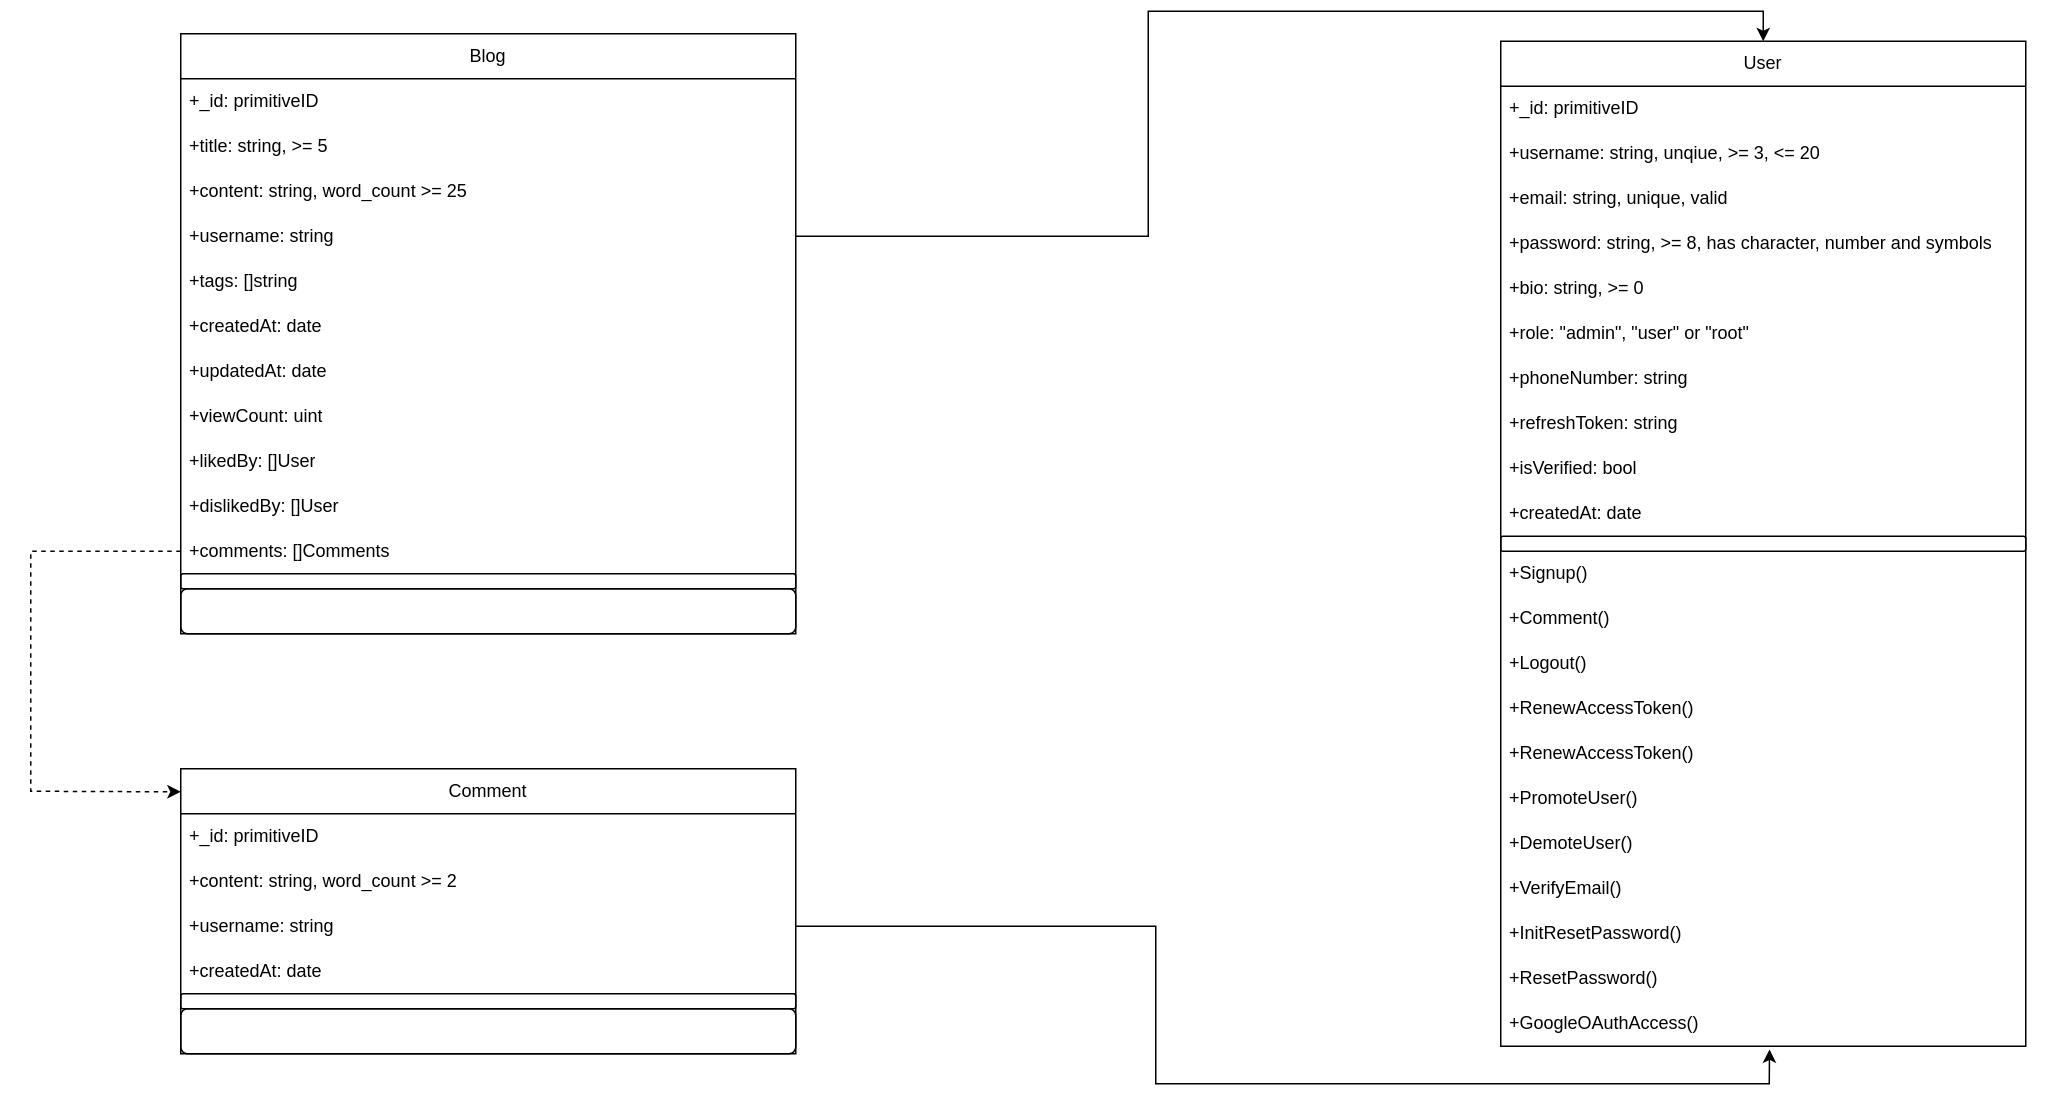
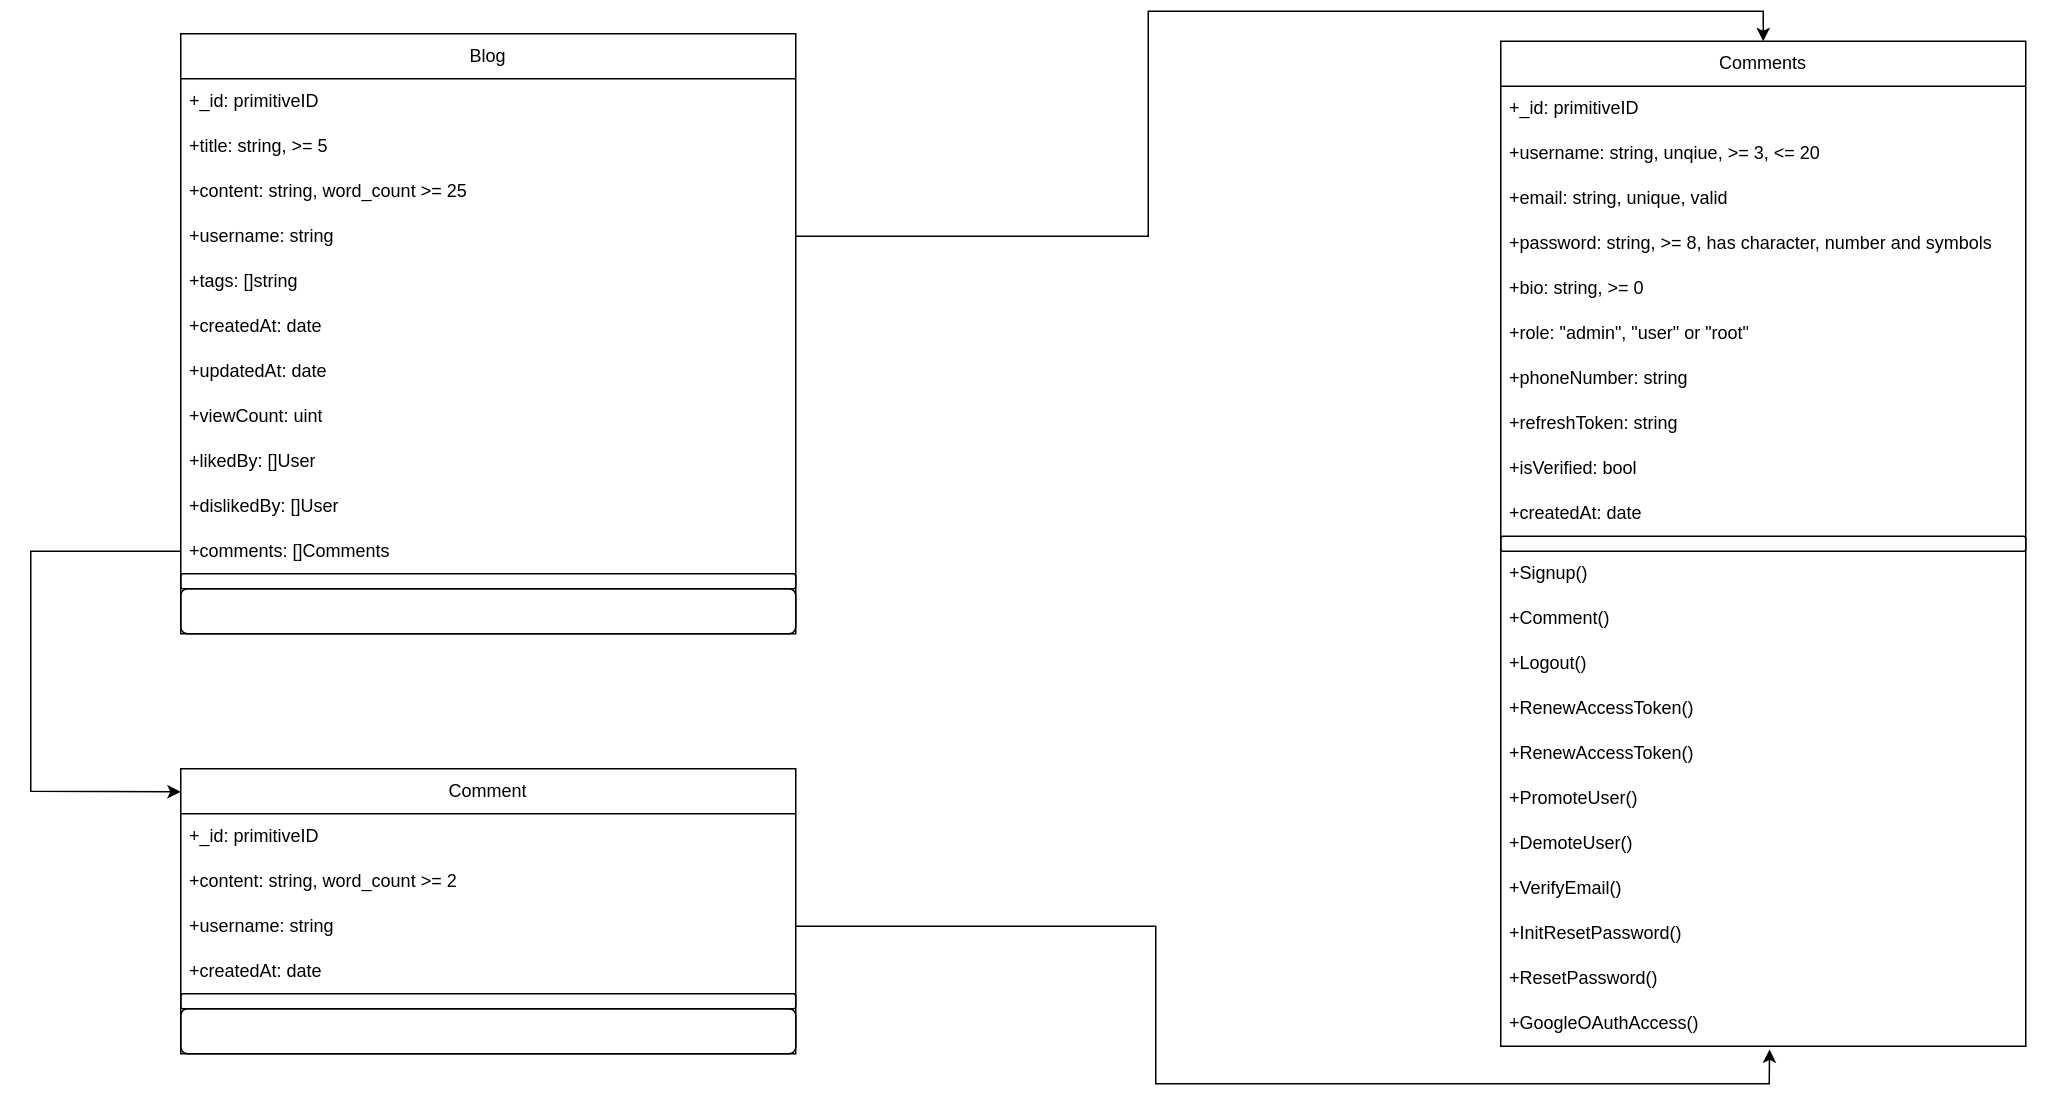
node "User": label "User" -> "Comments"
edge "+comments: []Comments" -> "Comment": style dashed -> solid
